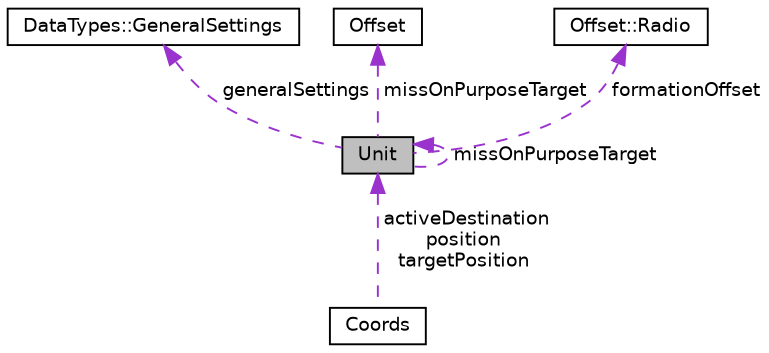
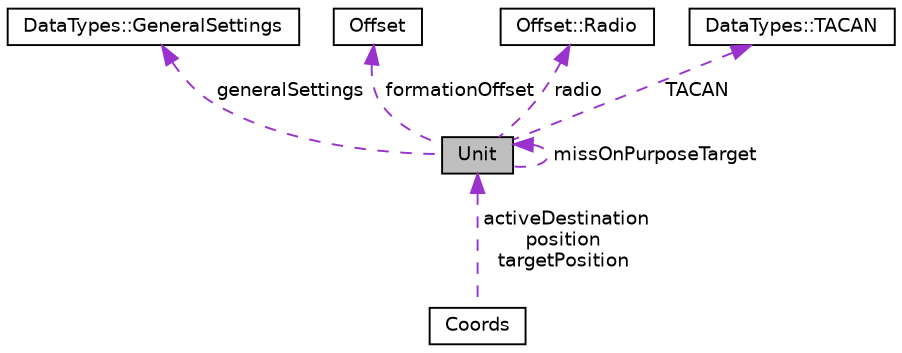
node "DataTypes::TACAN": added
edge "Unit" -> "Offset": label " missOnPurposeTarget" -> " formationOffset"
edge "Unit" -> "Offset::Radio": label " formationOffset" -> " radio"
